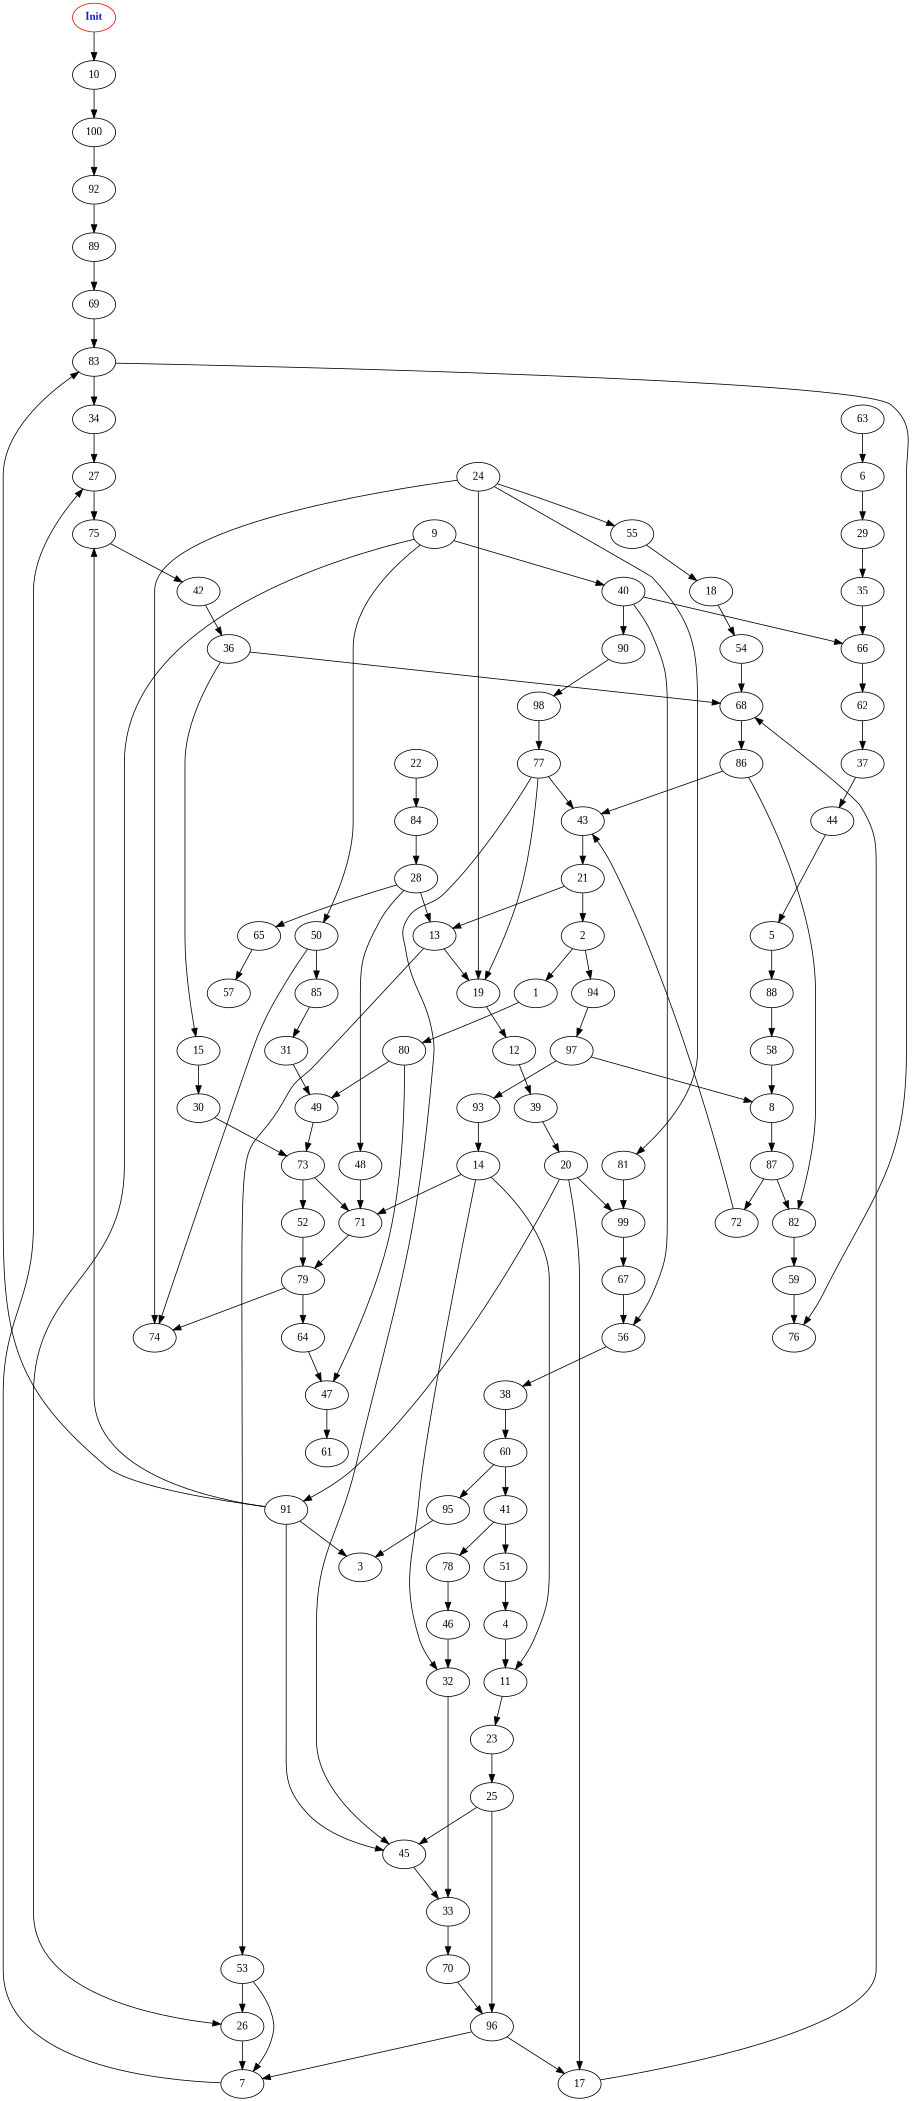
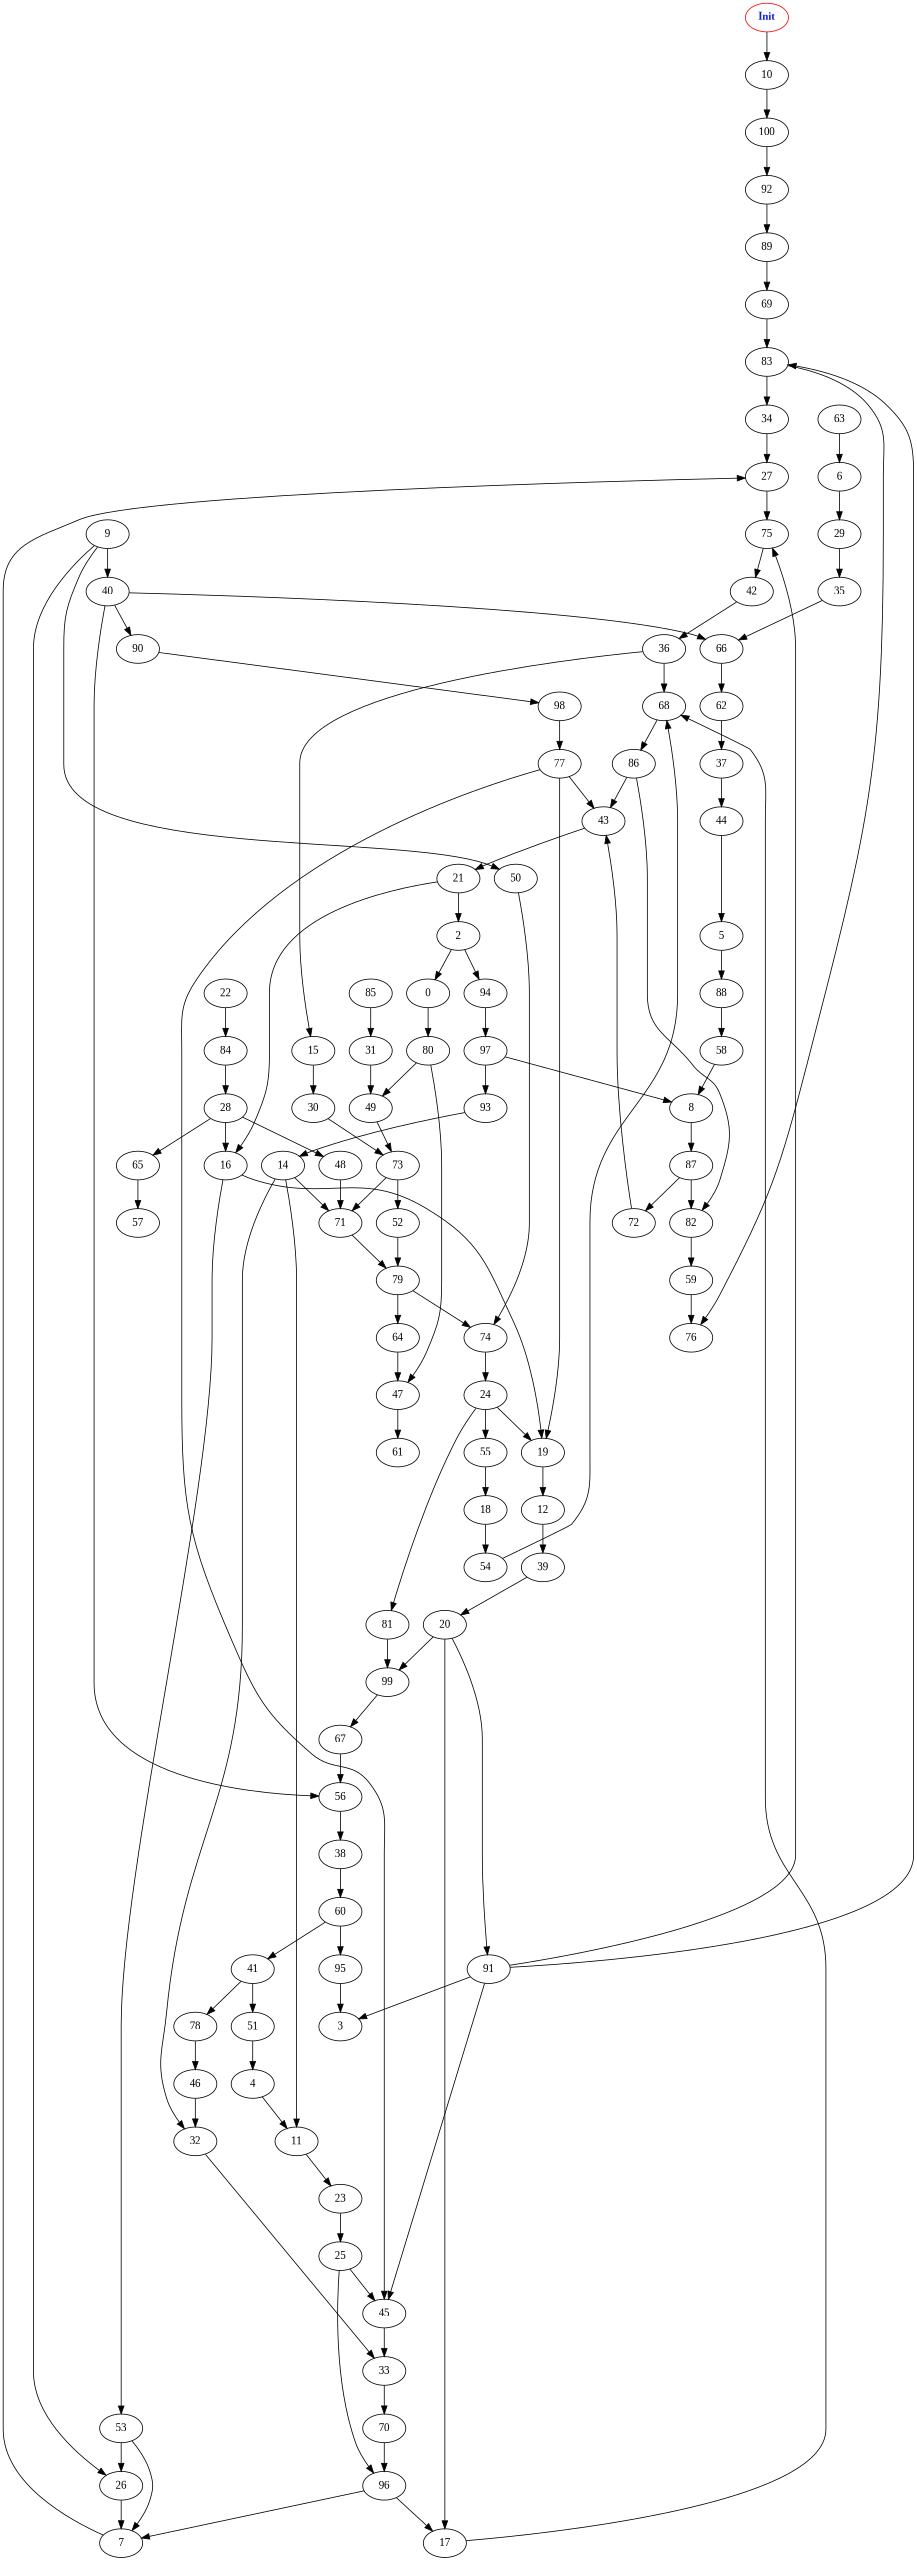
edge "24" -> "74": reversed
node "13": label "13" -> "16"
edge "50" -> "85": removed
node "1": label "1" -> "0"
